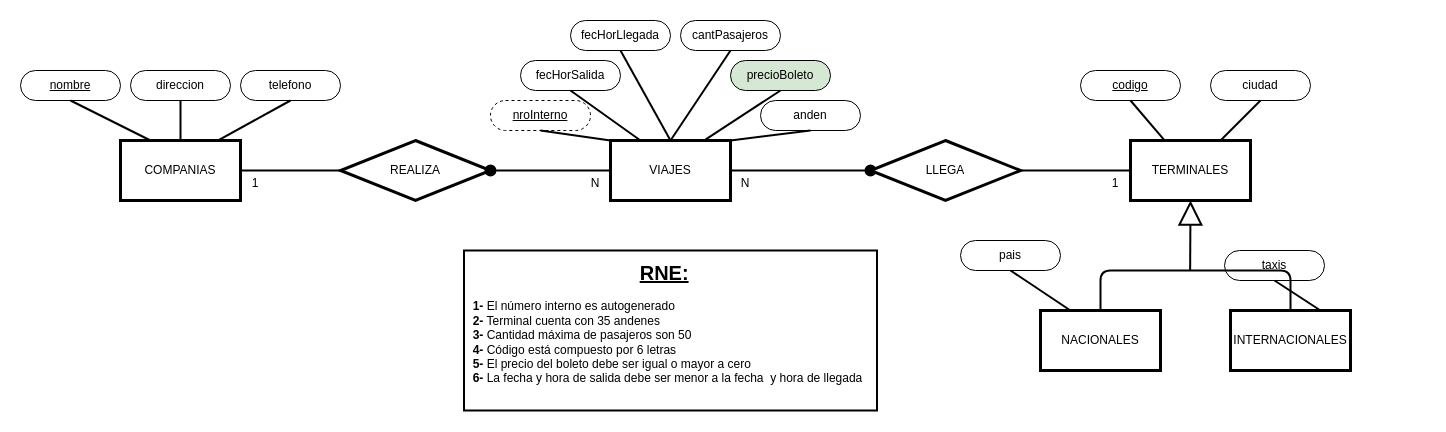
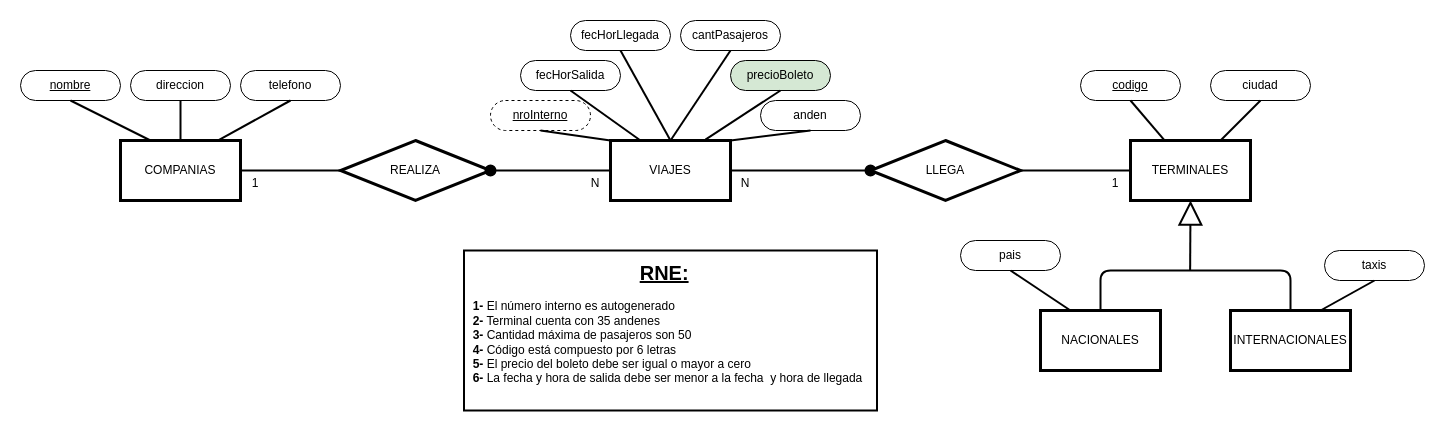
node "taxis": moved (1275, 266) -> (1375, 266)
